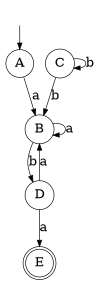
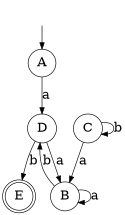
edge "A" -> "B": now "A" -> "D"
edge "C" -> "B": label "b" -> "a"
edge "D" -> "E": label "a" -> "b"
